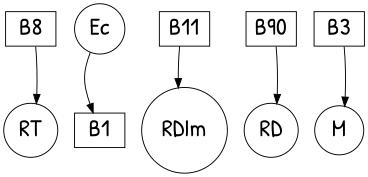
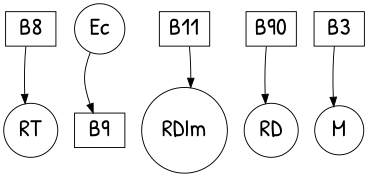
edge "RDIm" -> "B11": reversed
edge "B8" -> "RT": reversed
edge "B90" -> "RD": reversed
edge "B3" -> "M": reversed
node "B1": label "B1" -> "B9"
